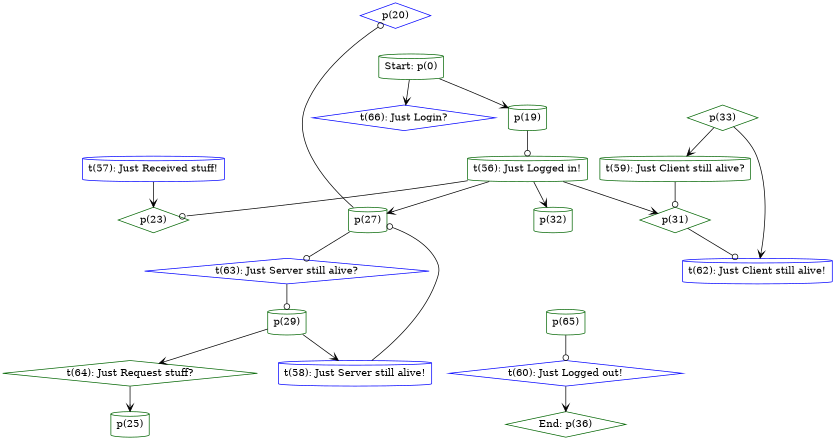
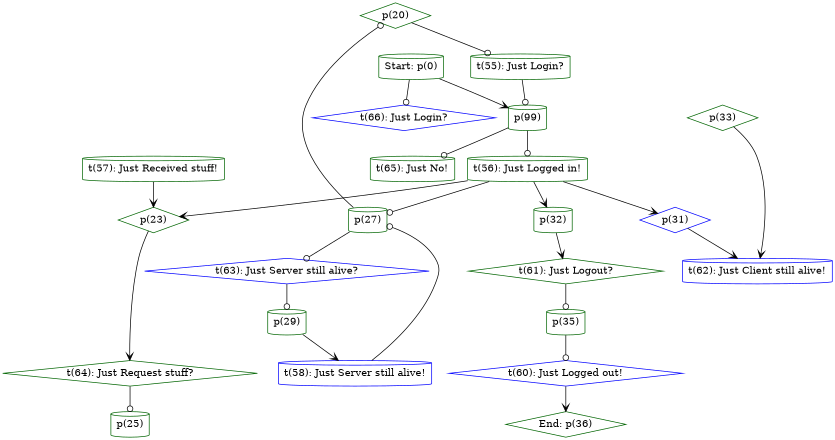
node "p(20)": color blue -> darkgreen
node "t(55): Just Login?": added
edge "Start: p(0)" -> "t(66): Just Login?": arrowhead vee -> odot
node "p(19)": label "p(19)" -> "p(99)"
node "t(57): Just Received stuff!": color blue -> darkgreen
node "t(65): Just No!": added
node "t(59): Just Client still alive?": removed
edge "t(56): Just Logged in!" -> "p(27)": arrowhead vee -> odot
edge "t(56): Just Logged in!" -> "p(23)": arrowhead odot -> vee
node "p(31)": color darkgreen -> blue
edge "p(31)" -> "t(62): Just Client still alive!": arrowhead odot -> vee
node "t(61): Just Logout?": added
node "p(65)": label "p(65)" -> "p(35)"
edge "p(29)" -> "t(64): Just Request stuff?": now "p(23)" -> "t(64): Just Request stuff?"
edge "t(64): Just Request stuff?" -> "p(25)": arrowhead vee -> odot
